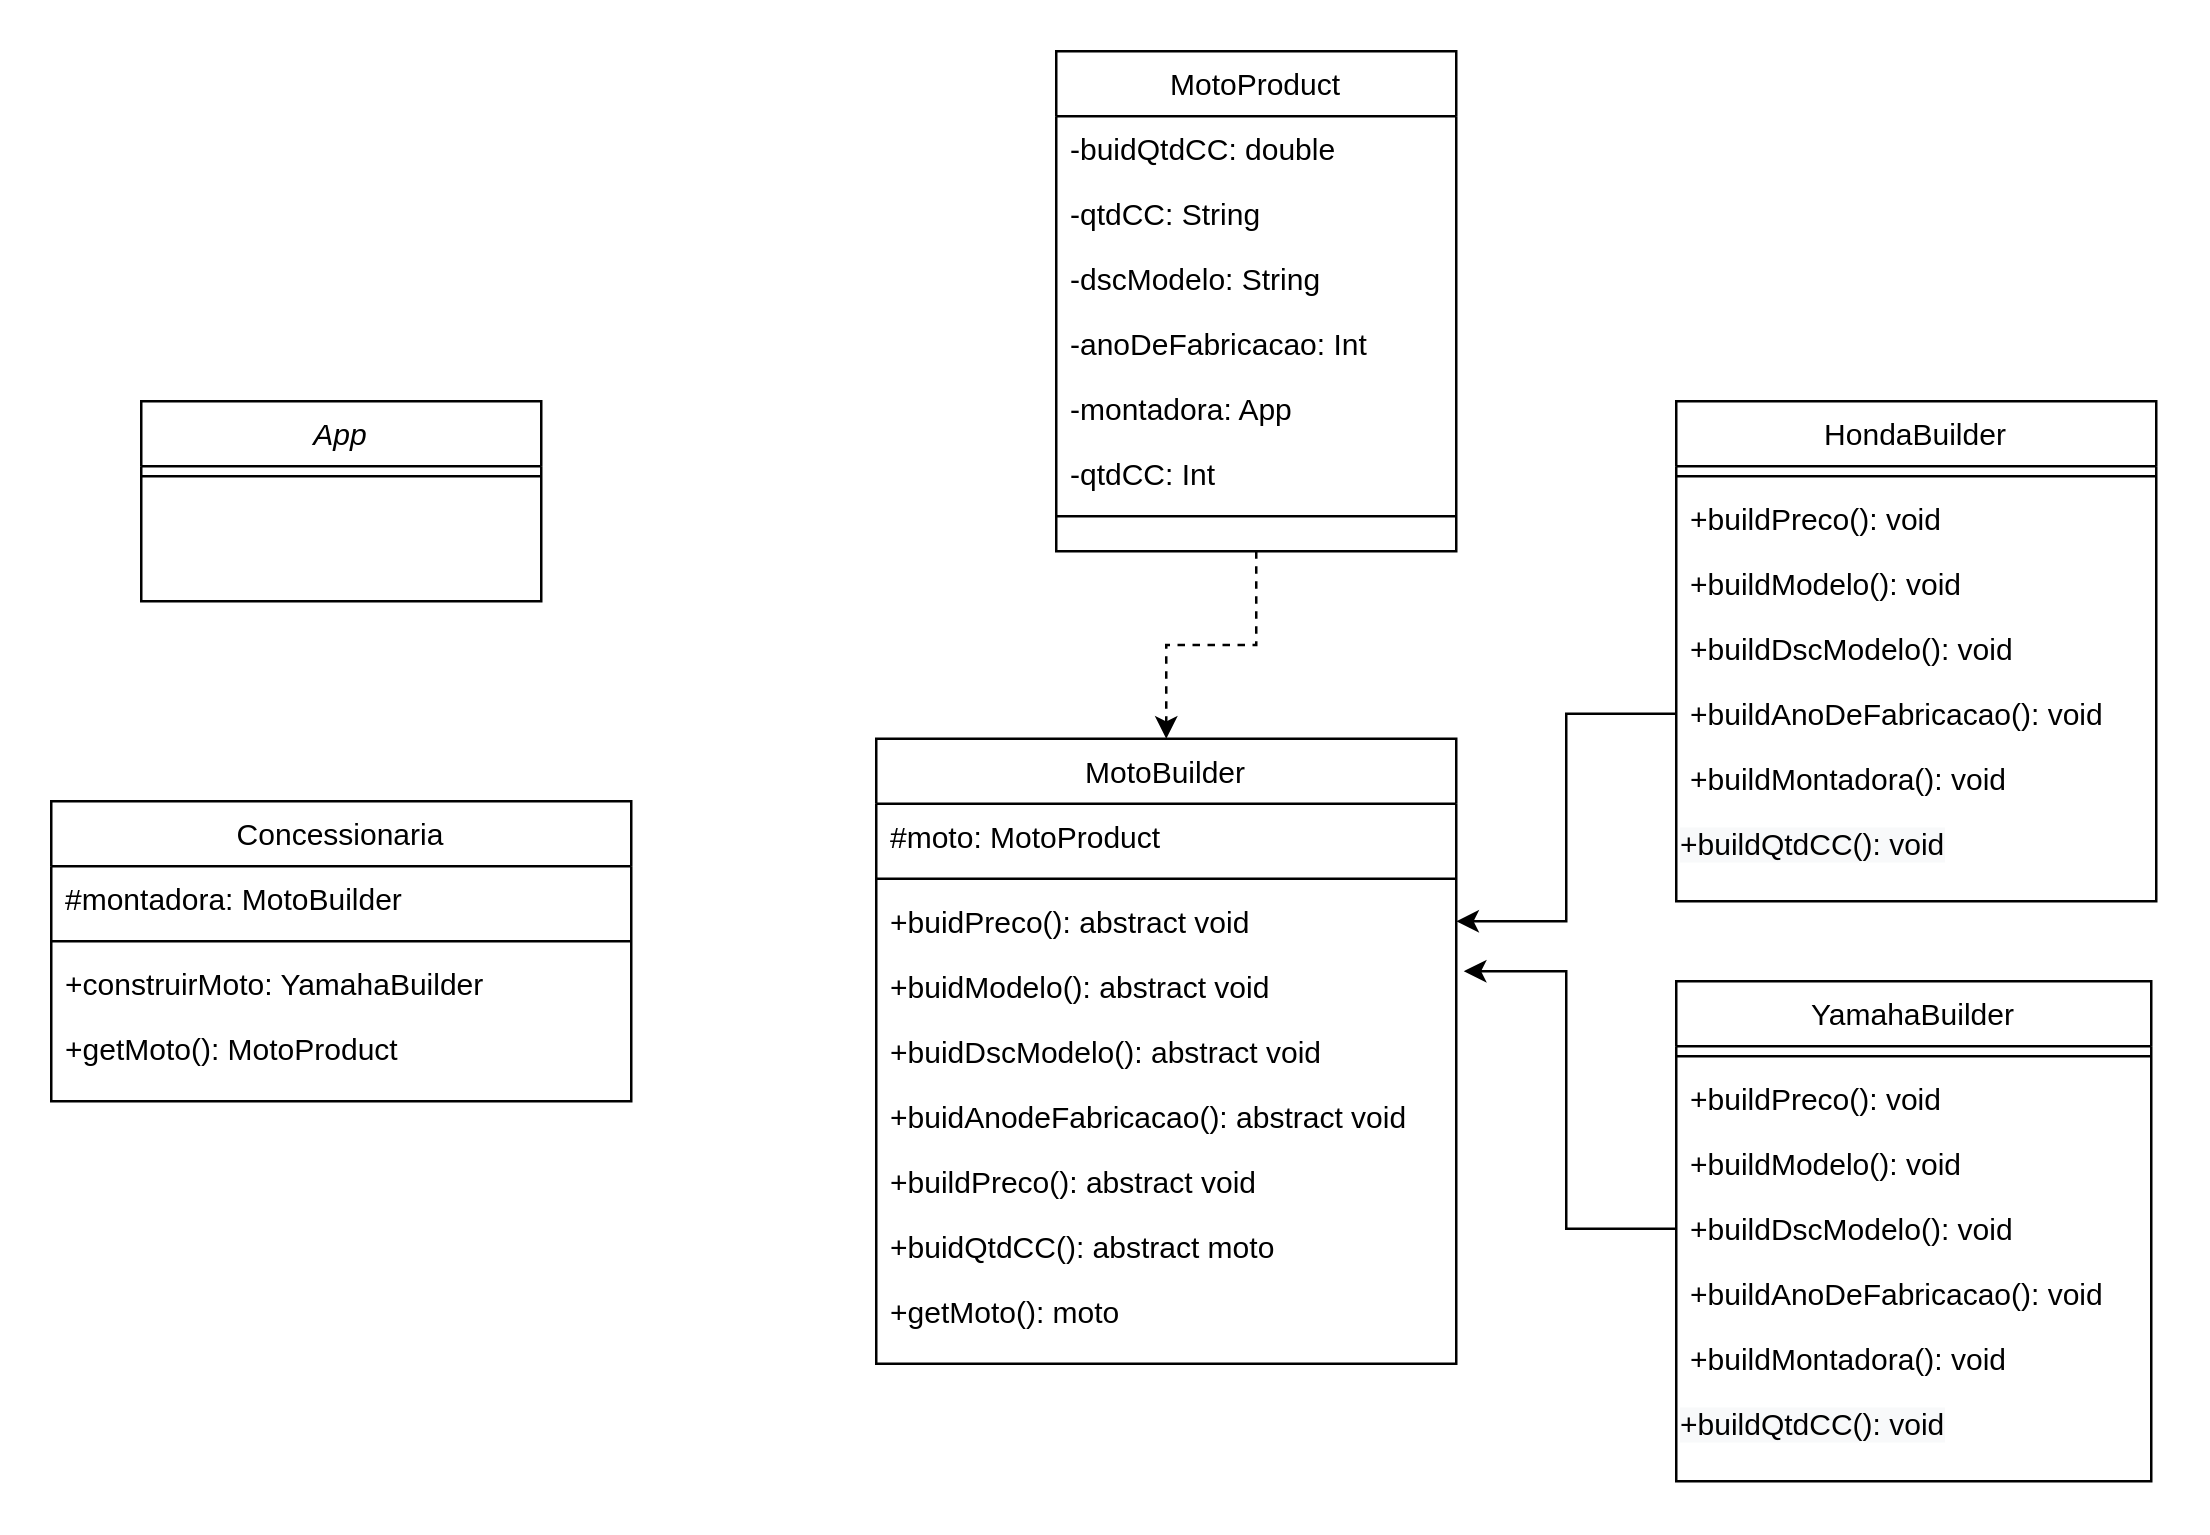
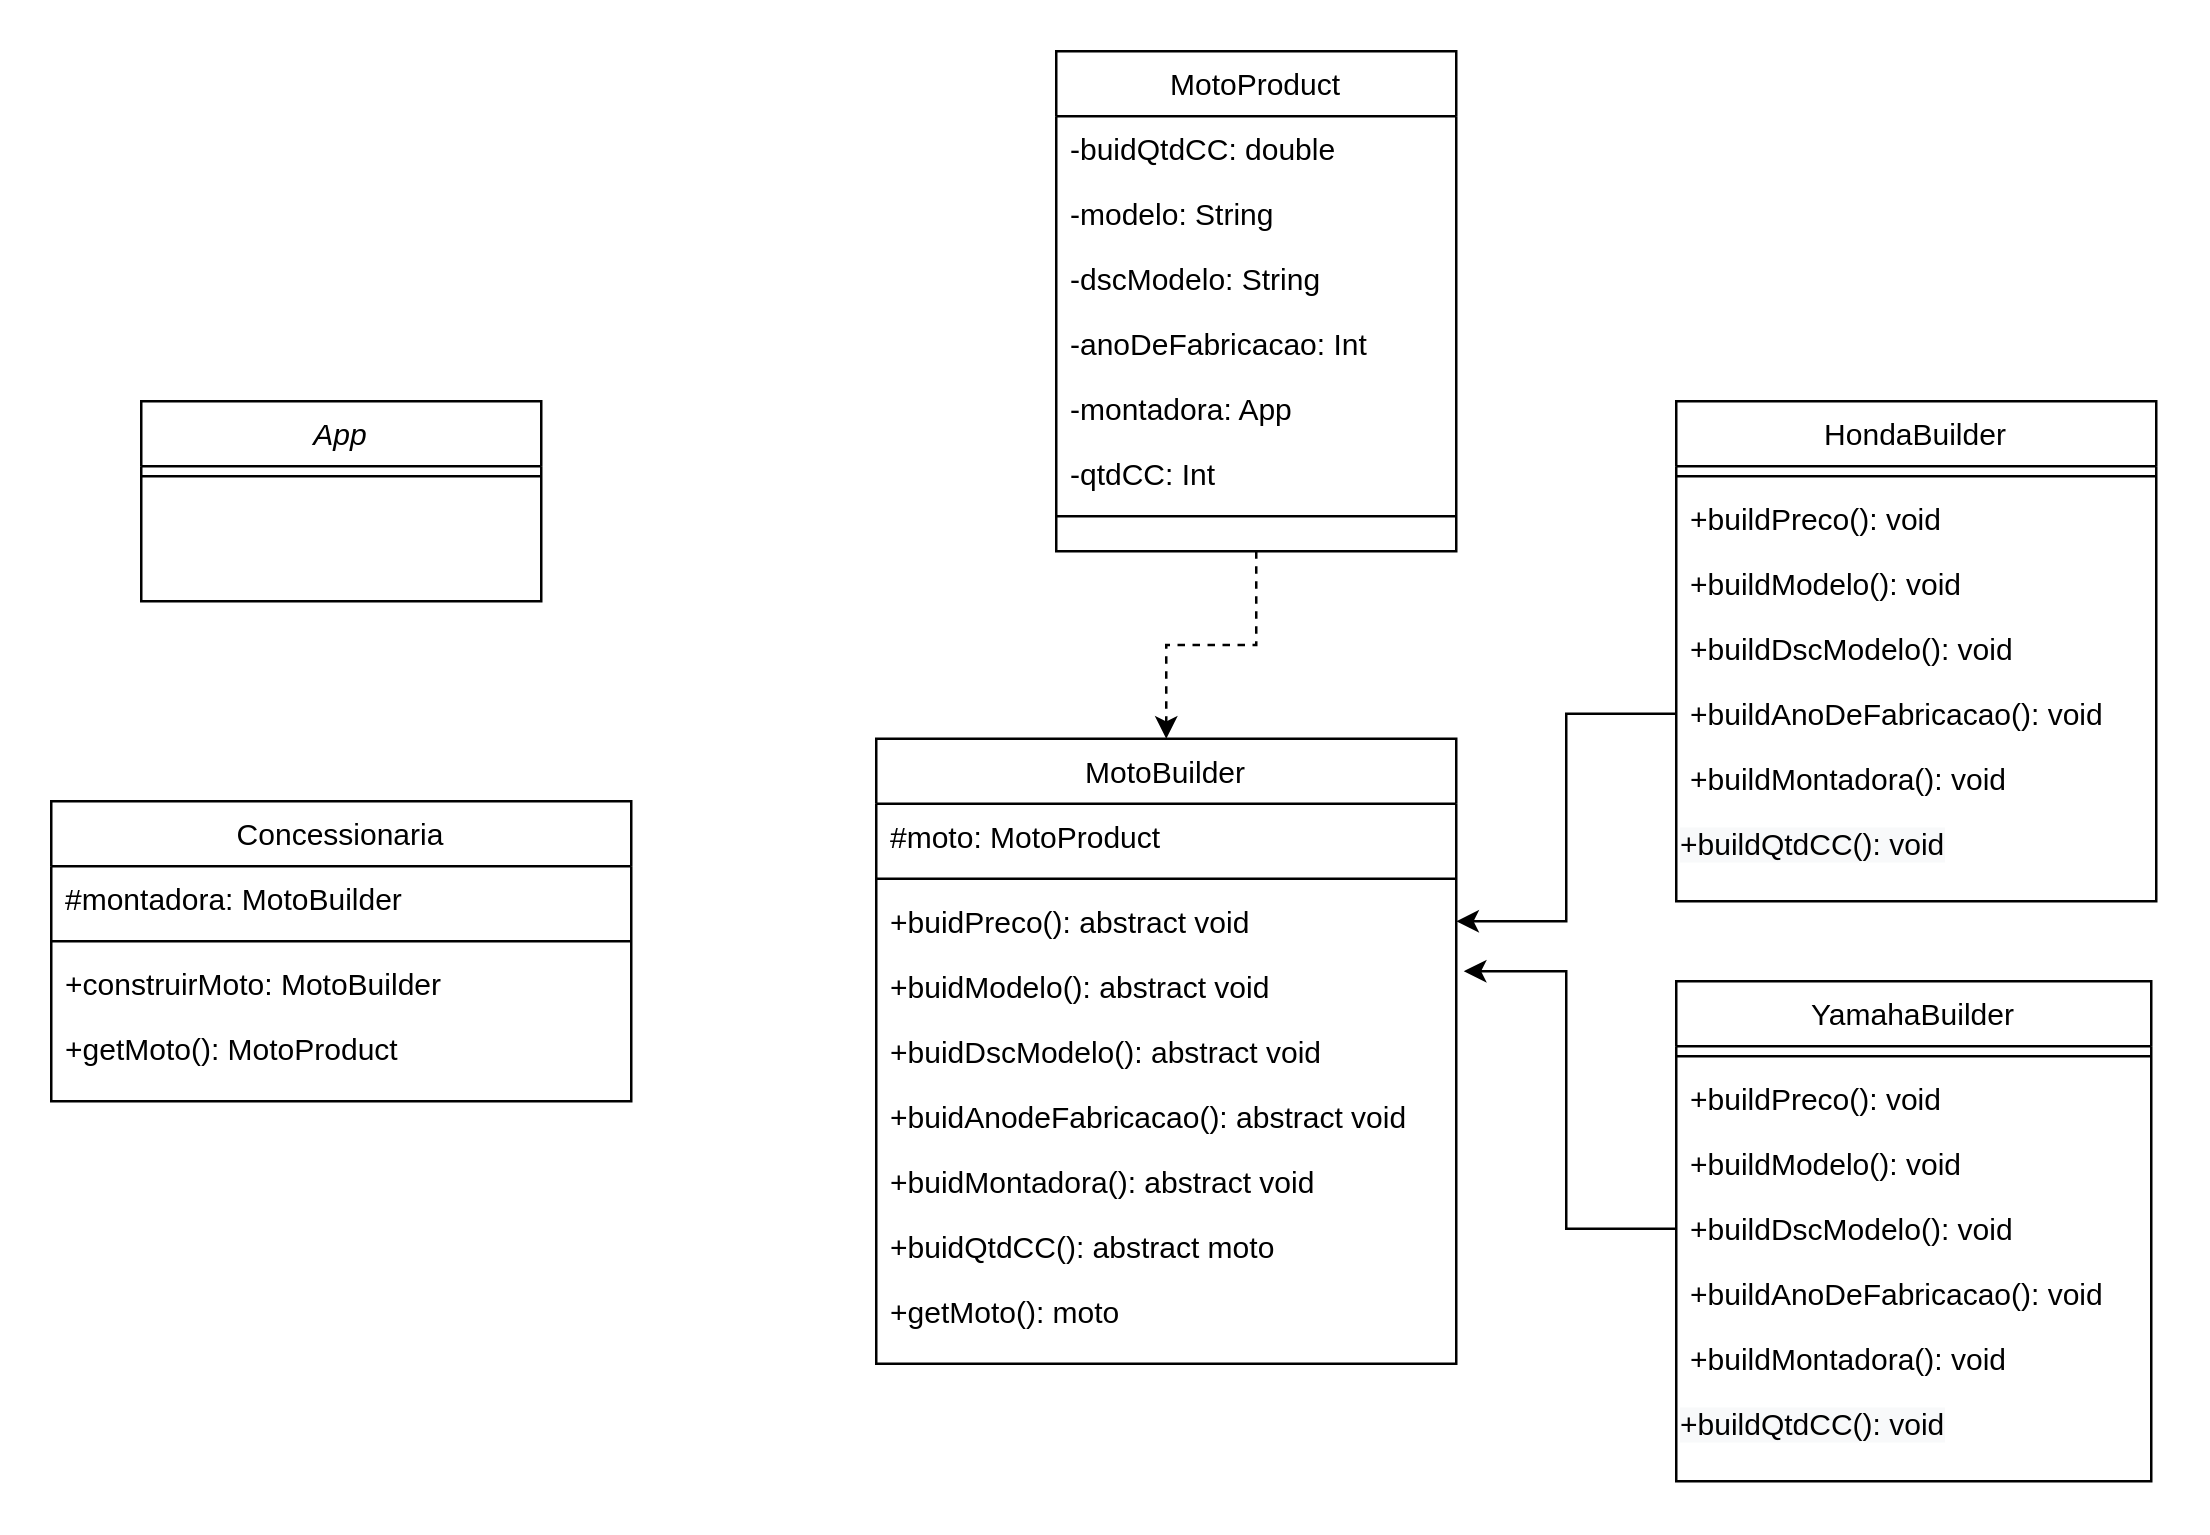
node "-qtdCC: String": label "-qtdCC: String" -> "-modelo: String"
node "+construirMoto: YamahaBuilder": label "+construirMoto: YamahaBuilder" -> "+construirMoto: MotoBuilder"
node "+buildPreco(): abstract void": label "+buildPreco(): abstract void" -> "+buidMontadora(): abstract void"
